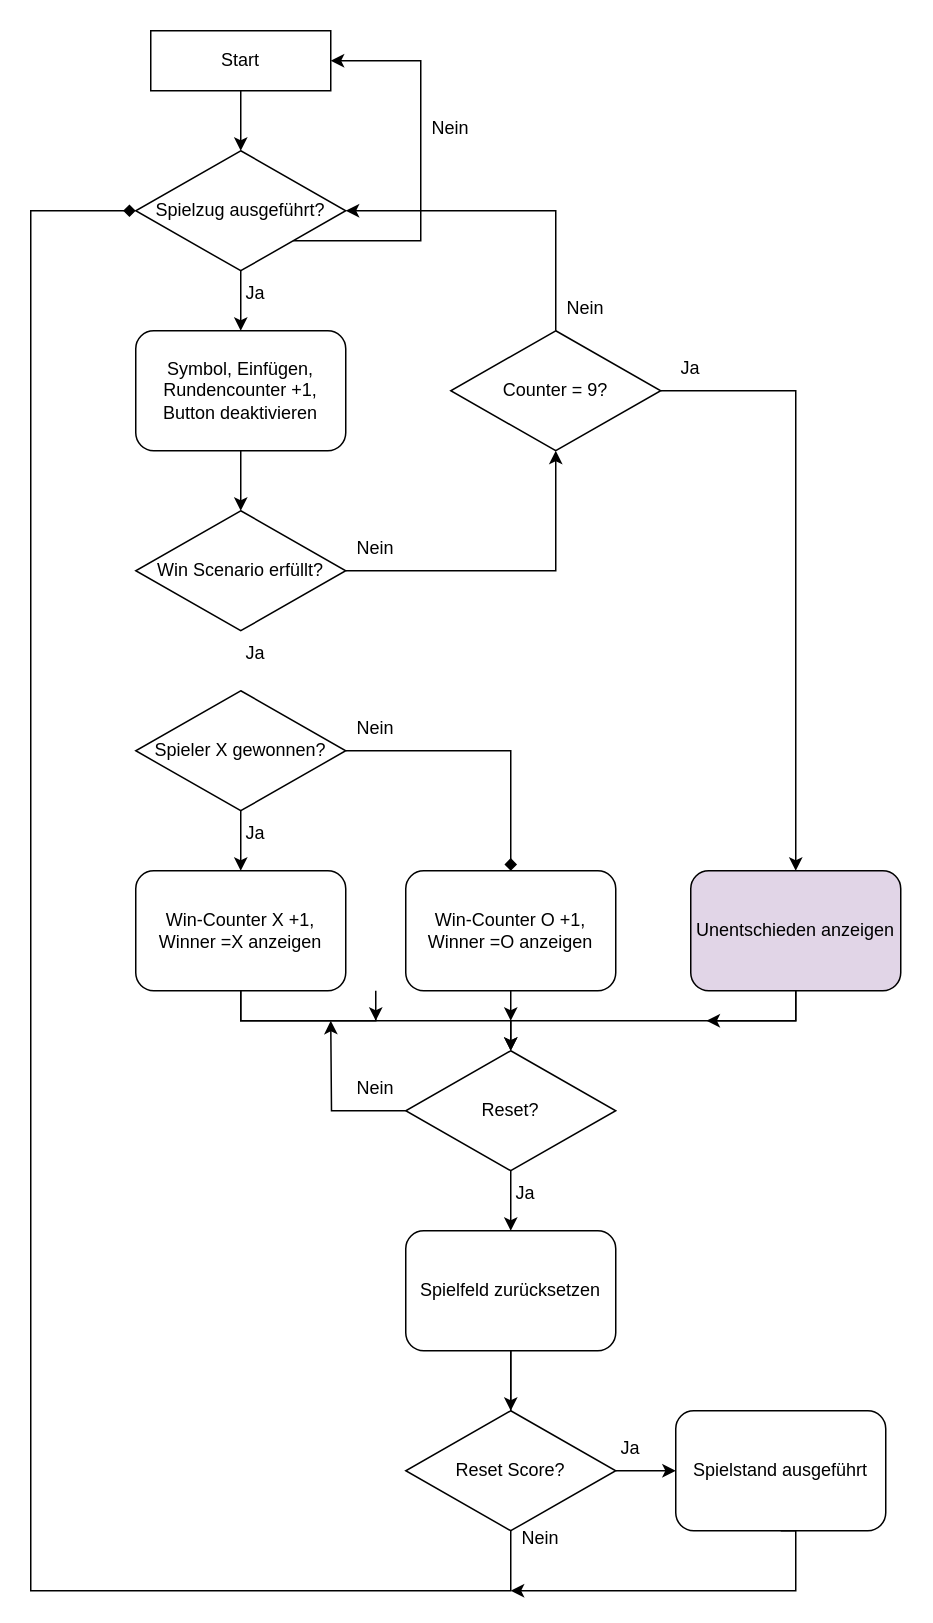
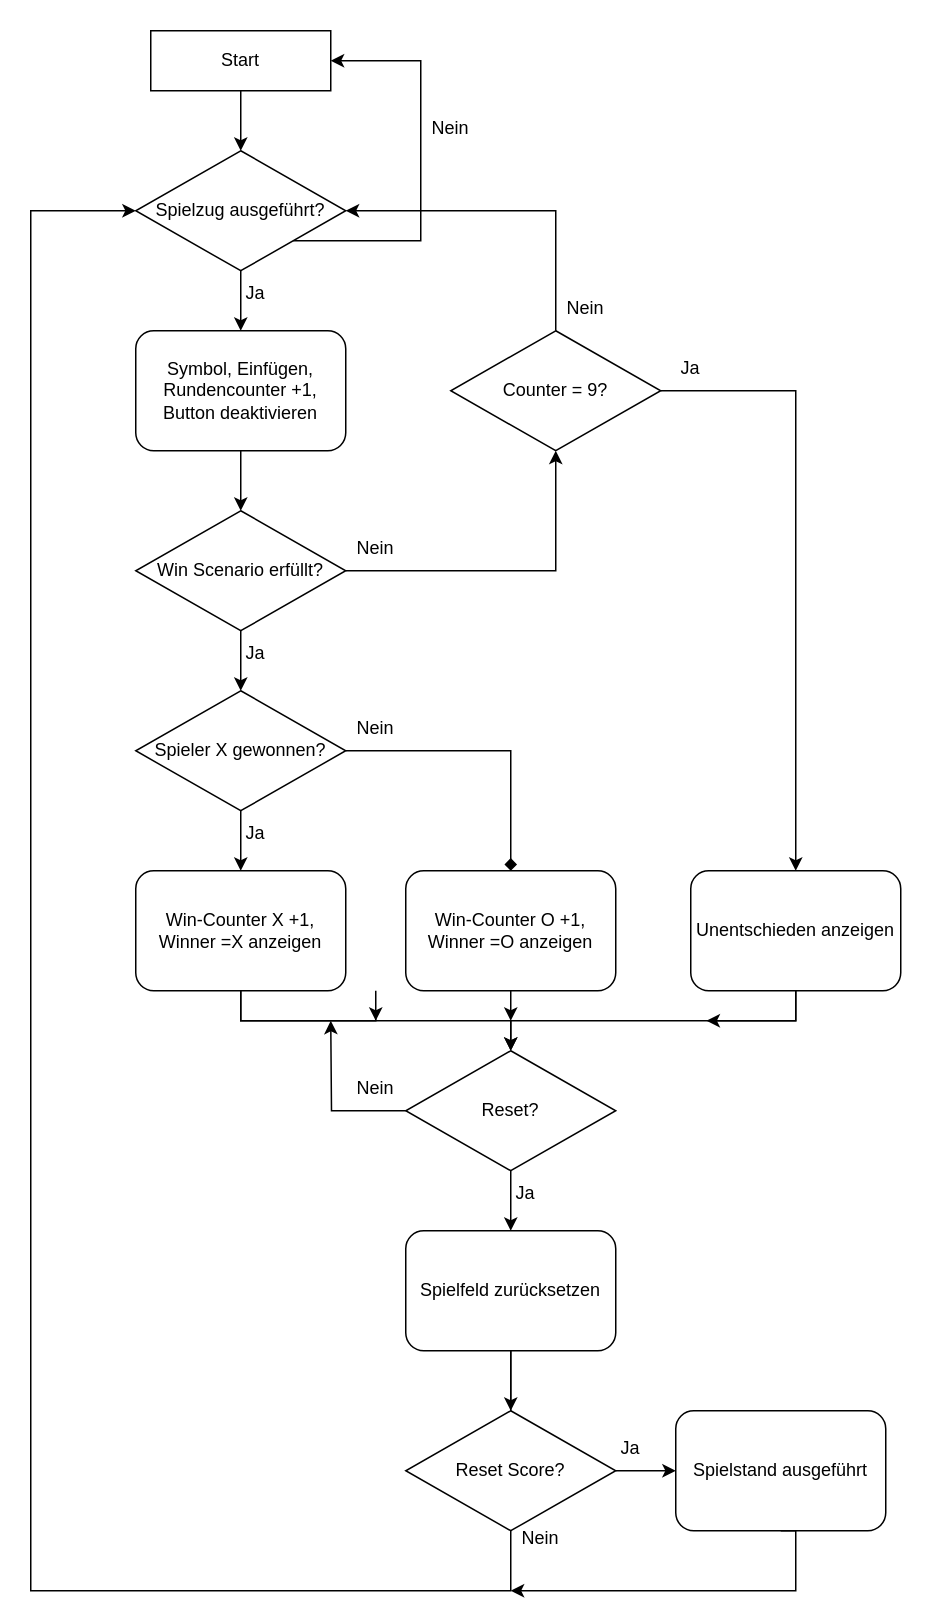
edge "Spielfeld zurücksetzen" -> "Spielzug ausgeführt?": arrowhead diamond -> classic
edge "Win Scenario erfüllt?" -> "Spieler X gewonnen?": added
node "Unentschieden anzeigen": fillcolor #e1d5e7 -> #ffffff
